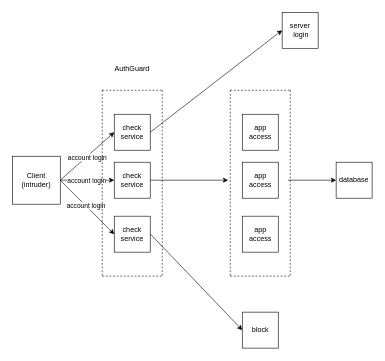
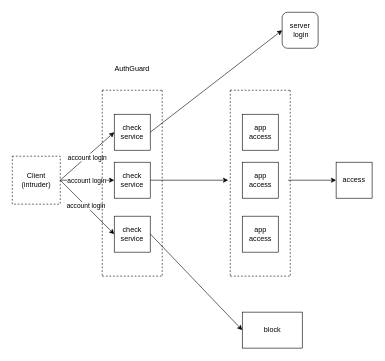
node "server login": shape rectangle -> rounded rectangle
node "Client (intruder)": style solid -> dashed
node "database": label "database" -> "access"
node "block": size 36x36 -> 60x36
